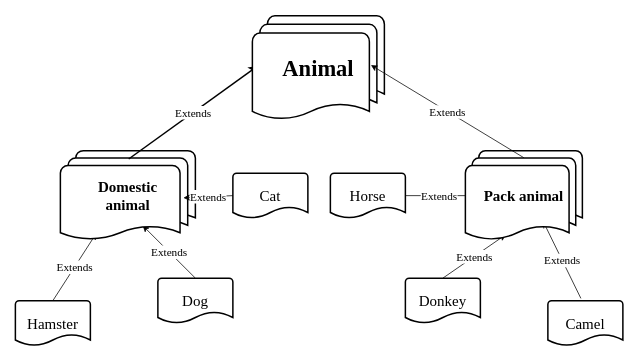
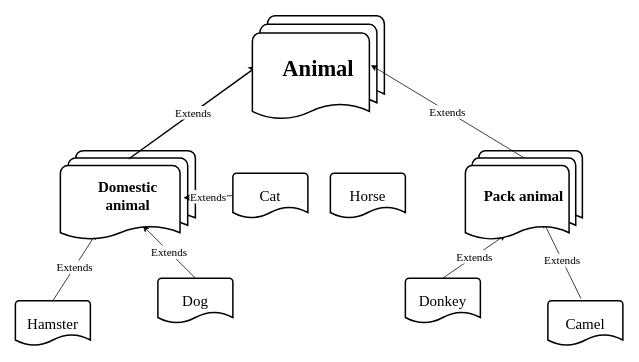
edge "Horse" -> "Pack animal": removed, label "Extends"
